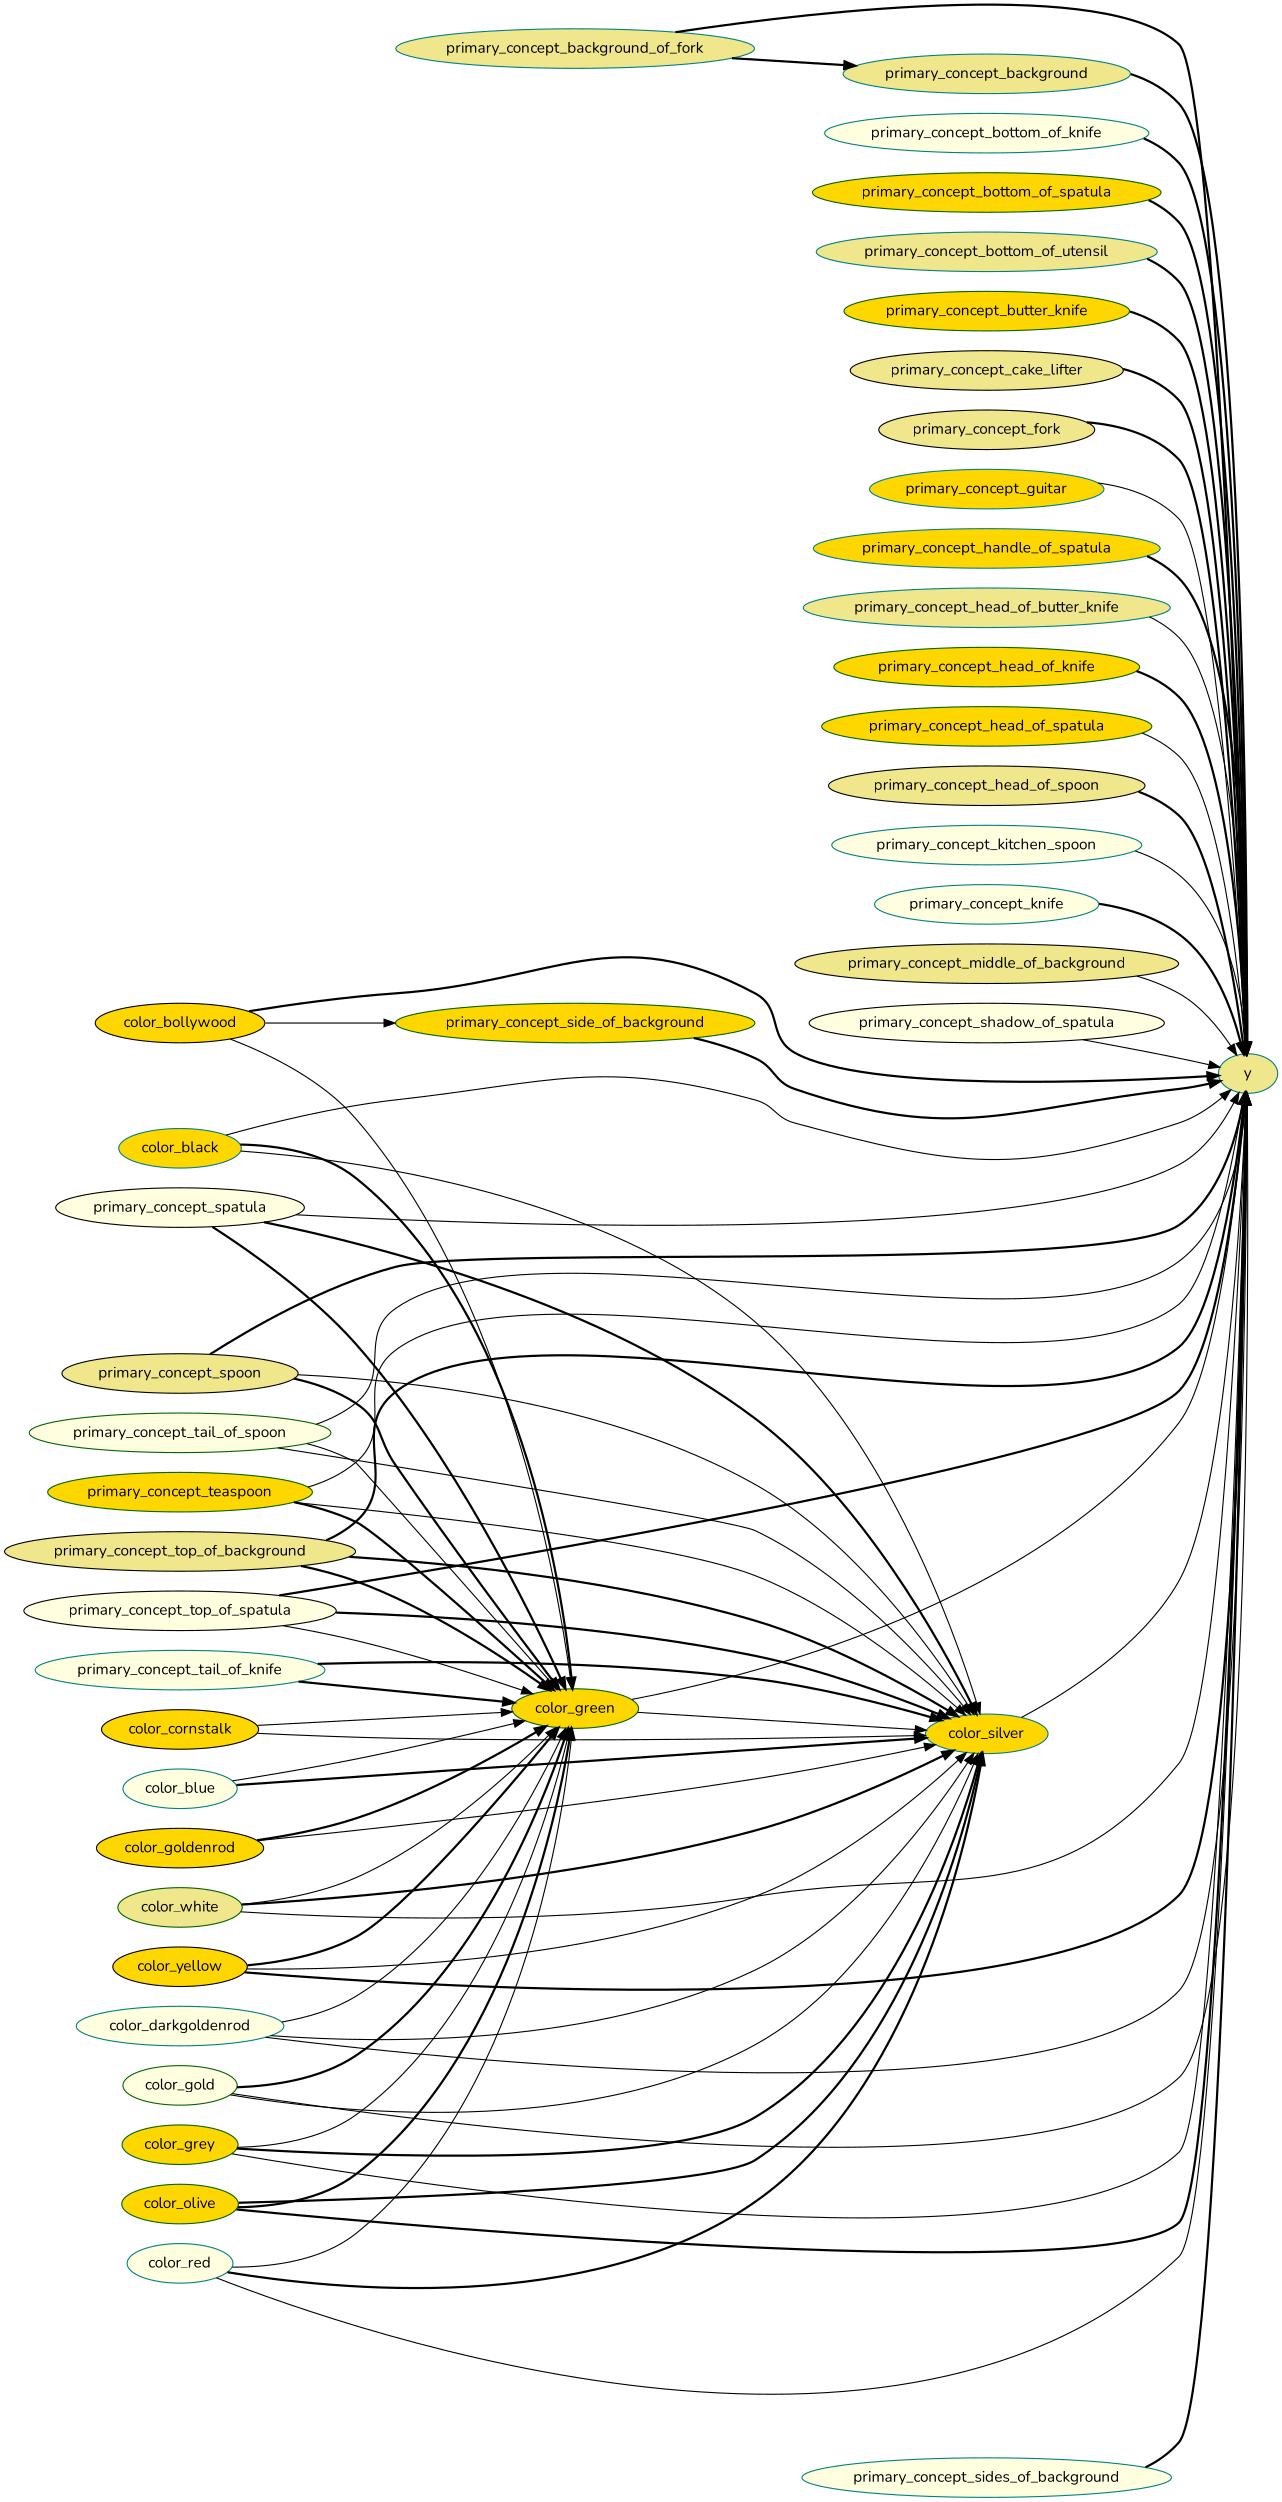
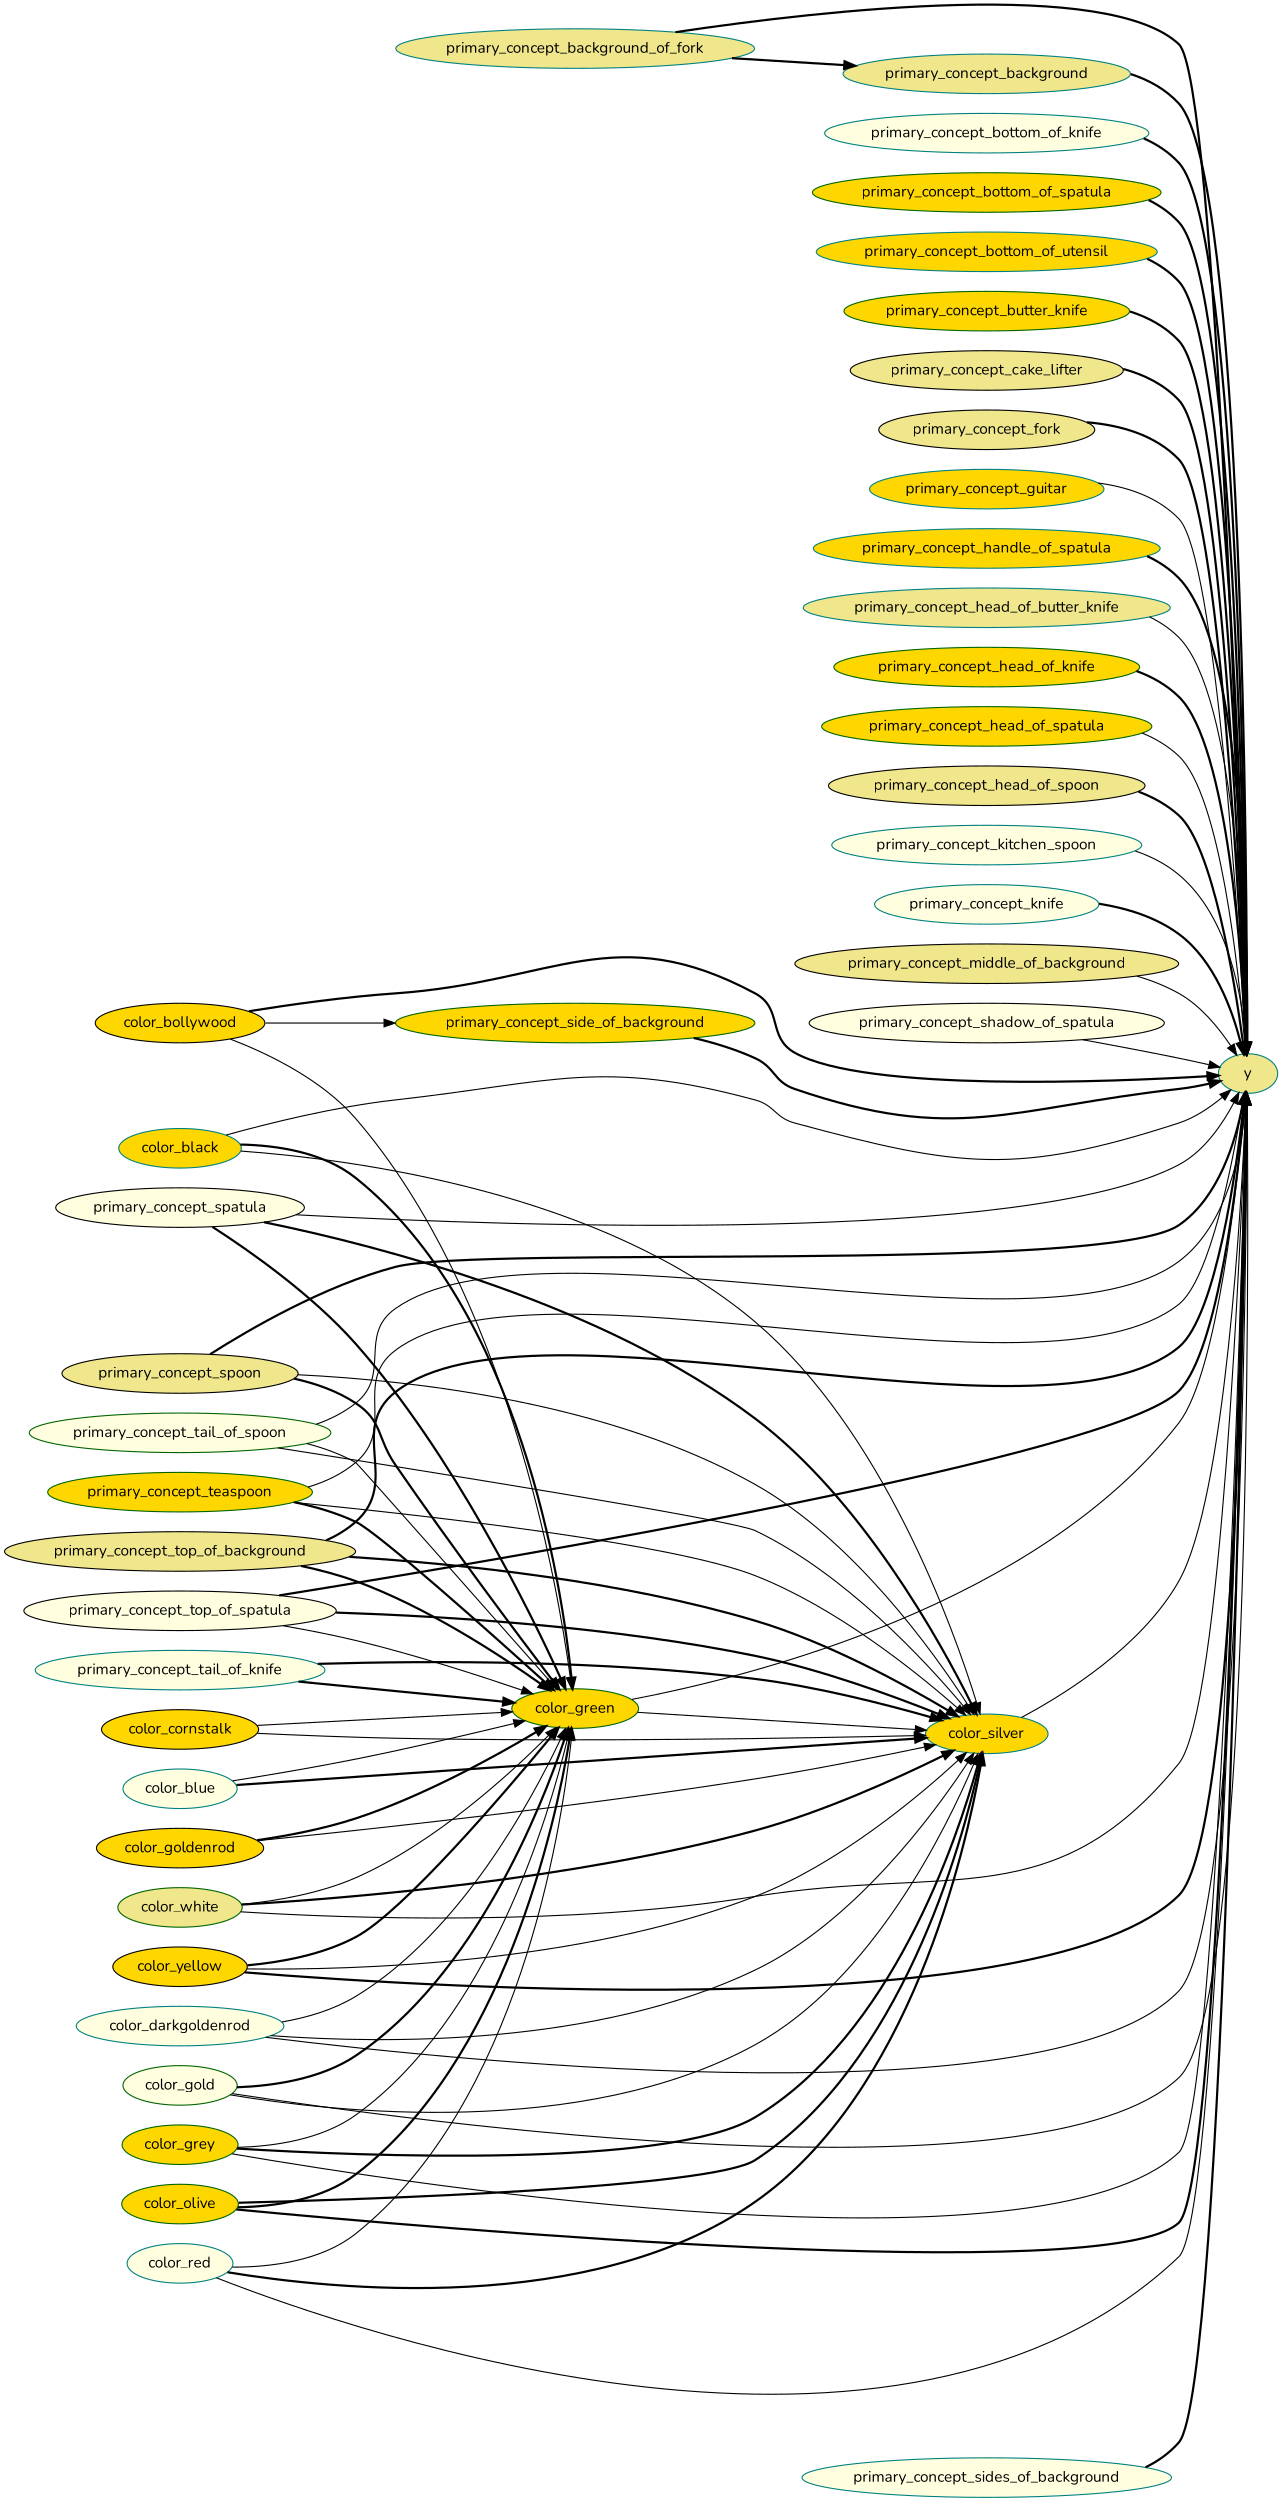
node "primary_concept_bottom_of_utensil": fillcolor khaki -> gold
